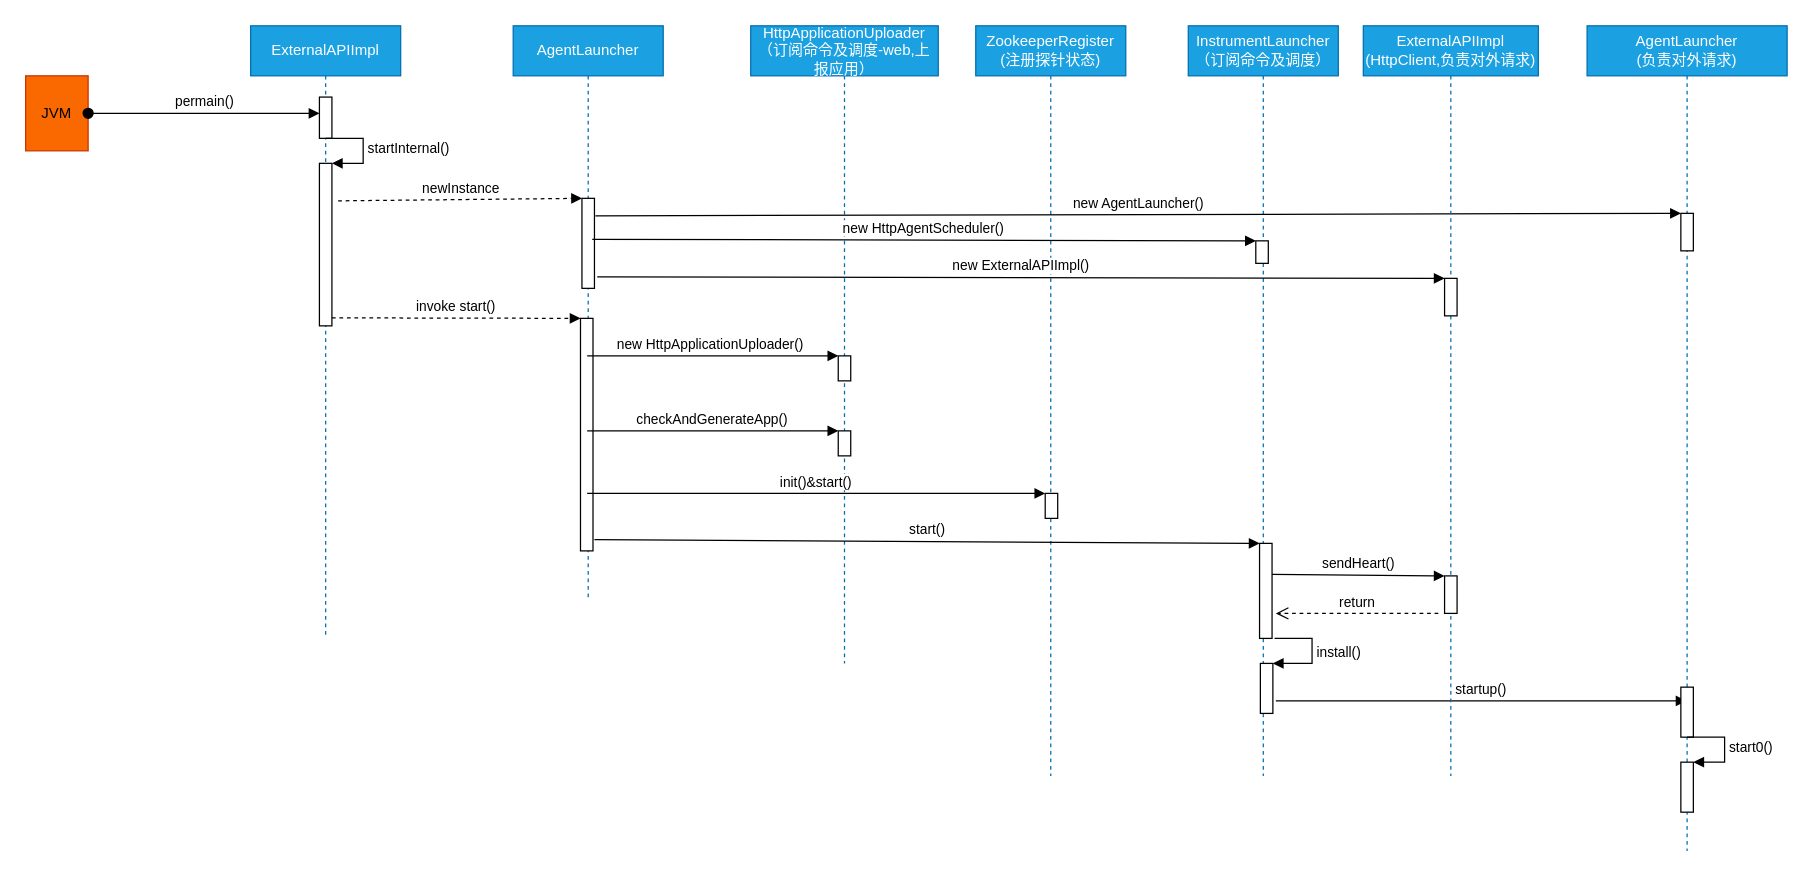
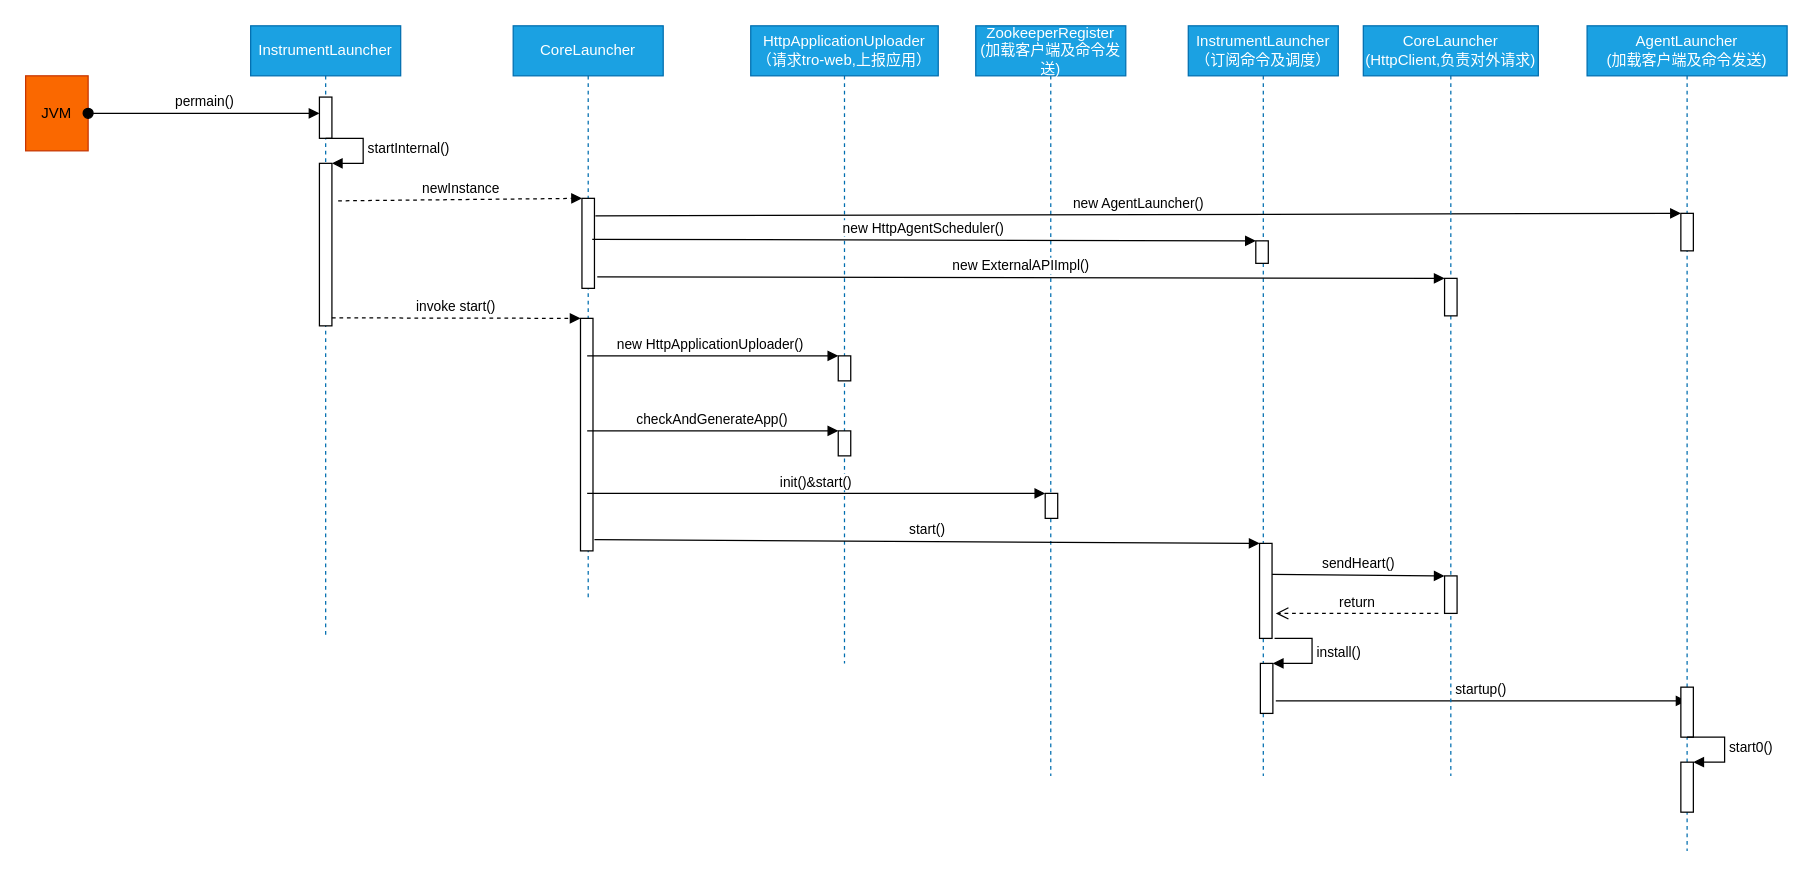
node "ExternalAPIImpl": label "ExternalAPIImpl" -> "InstrumentLauncher"
node "AgentLauncher": label "AgentLauncher" -> "CoreLauncher"
node "HttpApplicationUploader（订阅命令及调度-web,上报应用）": label "HttpApplicationUploader（订阅命令及调度-web,上报应用）" -> "HttpApplicationUploader（请求tro-web,上报应用）"
node "ZookeeperRegister (注册探针状态)": label "ZookeeperRegister (注册探针状态)" -> "ZookeeperRegister (加载客户端及命令发送)"
node "ExternalAPIImpl (HttpClient,负责对外请求)": label "ExternalAPIImpl (HttpClient,负责对外请求)" -> "CoreLauncher (HttpClient,负责对外请求)"
node "AgentLauncher (负责对外请求)": label "AgentLauncher (负责对外请求)" -> "AgentLauncher (加载客户端及命令发送)"
